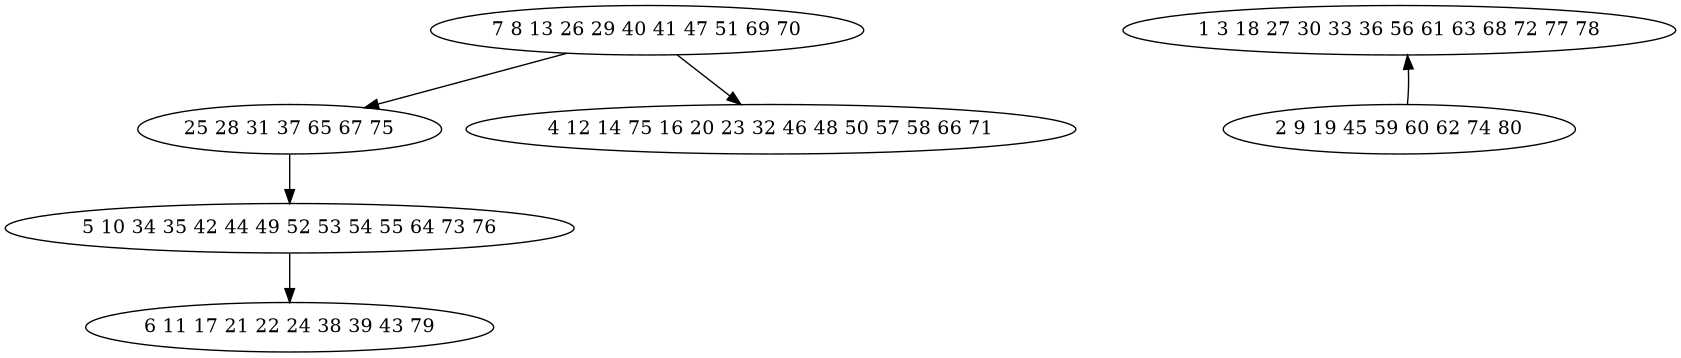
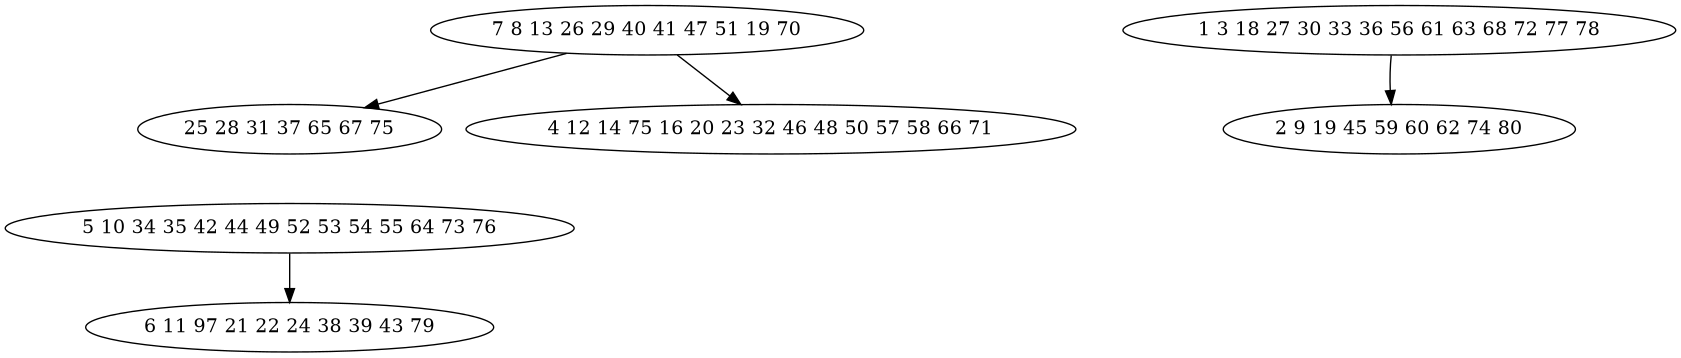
node "7 8 13 26 29 40 41 47 51 69 70": label "7 8 13 26 29 40 41 47 51 69 70" -> "7 8 13 26 29 40 41 47 51 19 70"
edge "2 9 19 45 59 60 62 74 80" -> "1 3 18 27 30 33 36 56 61 63 68 72 77 78": reversed
edge "25 28 31 37 65 67 75" -> "5 10 34 35 42 44 49 52 53 54 55 64 73 76": removed
node "6 11 17 21 22 24 38 39 43 79": label "6 11 17 21 22 24 38 39 43 79" -> "6 11 97 21 22 24 38 39 43 79"
